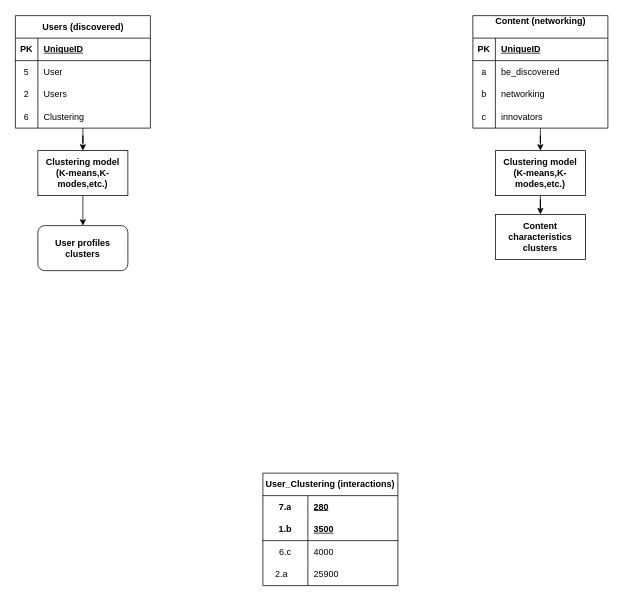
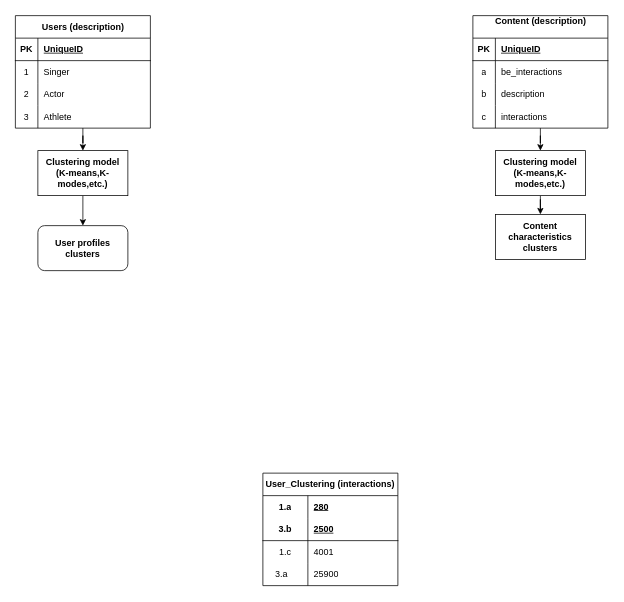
node "Users (discovered)": label "Users (discovered)" -> "Users (description)"
node "Content (networking)": label "Content (networking)" -> "Content (description)"
node "5": label "5" -> "1"
node "User": label "User" -> "Singer"
node "be_discovered": label "be_discovered" -> "be_interactions"
node "Users": label "Users" -> "Actor"
node "networking": label "networking" -> "description"
node "6": label "6" -> "3"
node "Clustering": label "Clustering" -> "Athlete"
node "innovators": label "innovators" -> "interactions"
node "7.a": label "7.a" -> "1.a"
node "1.b": label "1.b" -> "3.b"
node "3500": label "3500" -> "2500"
node "6.c": label "6.c" -> "1.c"
node "4000": label "4000" -> "4001"
node "2.a": label "2.a" -> "3.a"
